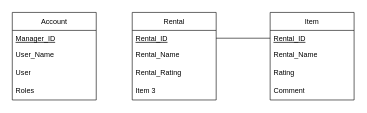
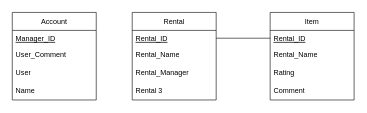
node "User_Name": label "User_Name" -> "User_Comment"
node "Rental_Rating": label "Rental_Rating" -> "Rental_Manager"
node "Roles": label "Roles" -> "Name"
node "Item 3": label "Item 3" -> "Rental 3"
